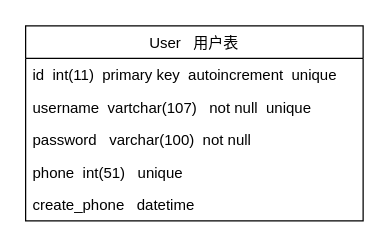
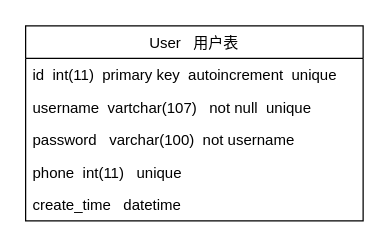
node "password varchar(100) not null": label "password varchar(100) not null" -> "password varchar(100) not username"
node "phone int(51) unique": label "phone int(51) unique" -> "phone int(11) unique"
node "create_phone datetime": label "create_phone datetime" -> "create_time datetime"
